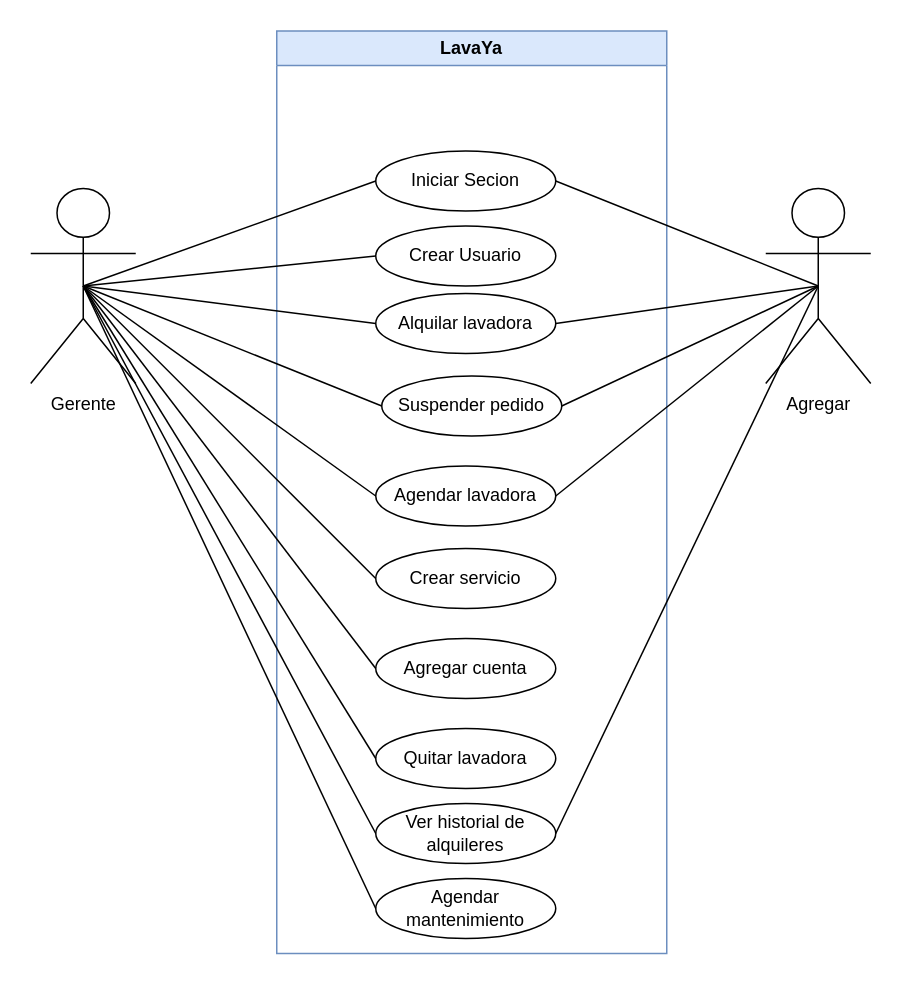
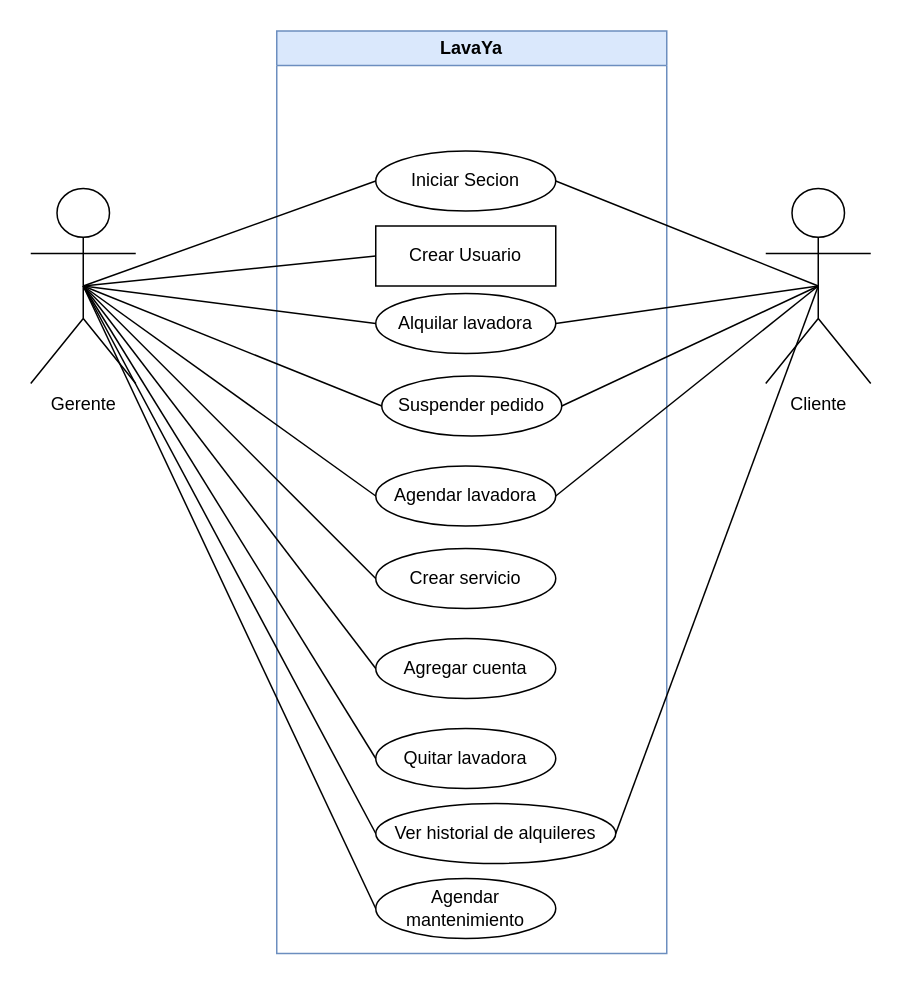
node "Crear Usuario": shape ellipse -> rectangle
node "Agregar": label "Agregar" -> "Cliente"
node "Ver historial de alquileres": size 180x60 -> 240x60
